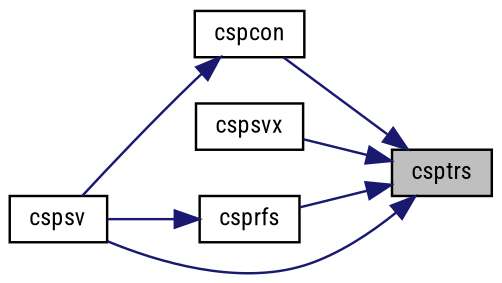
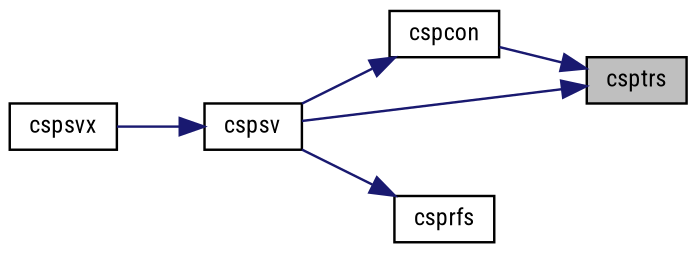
edge "cspsvx" -> "csptrs": now "cspsvx" -> "cspsv"
edge "csprfs" -> "csptrs": removed
